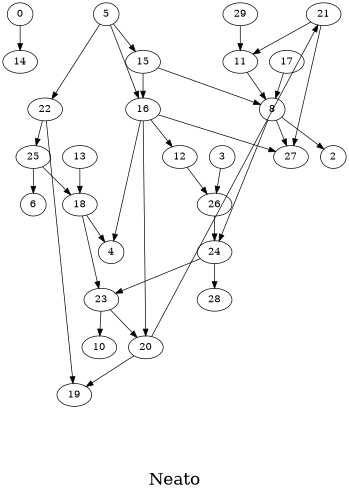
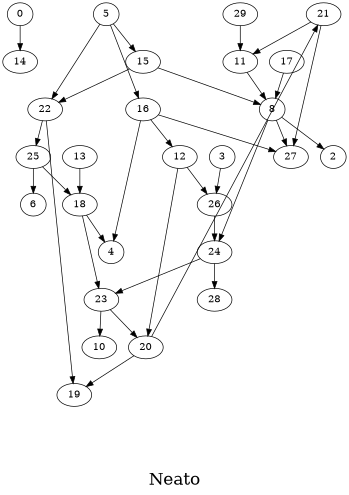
edge "15" -> "16": now "15" -> "22"
edge "16" -> "20": now "12" -> "20"
